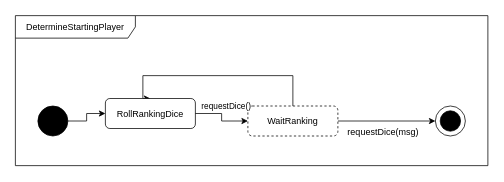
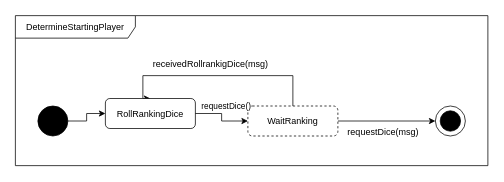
node "receivedRollrankigDice(msg)": added
